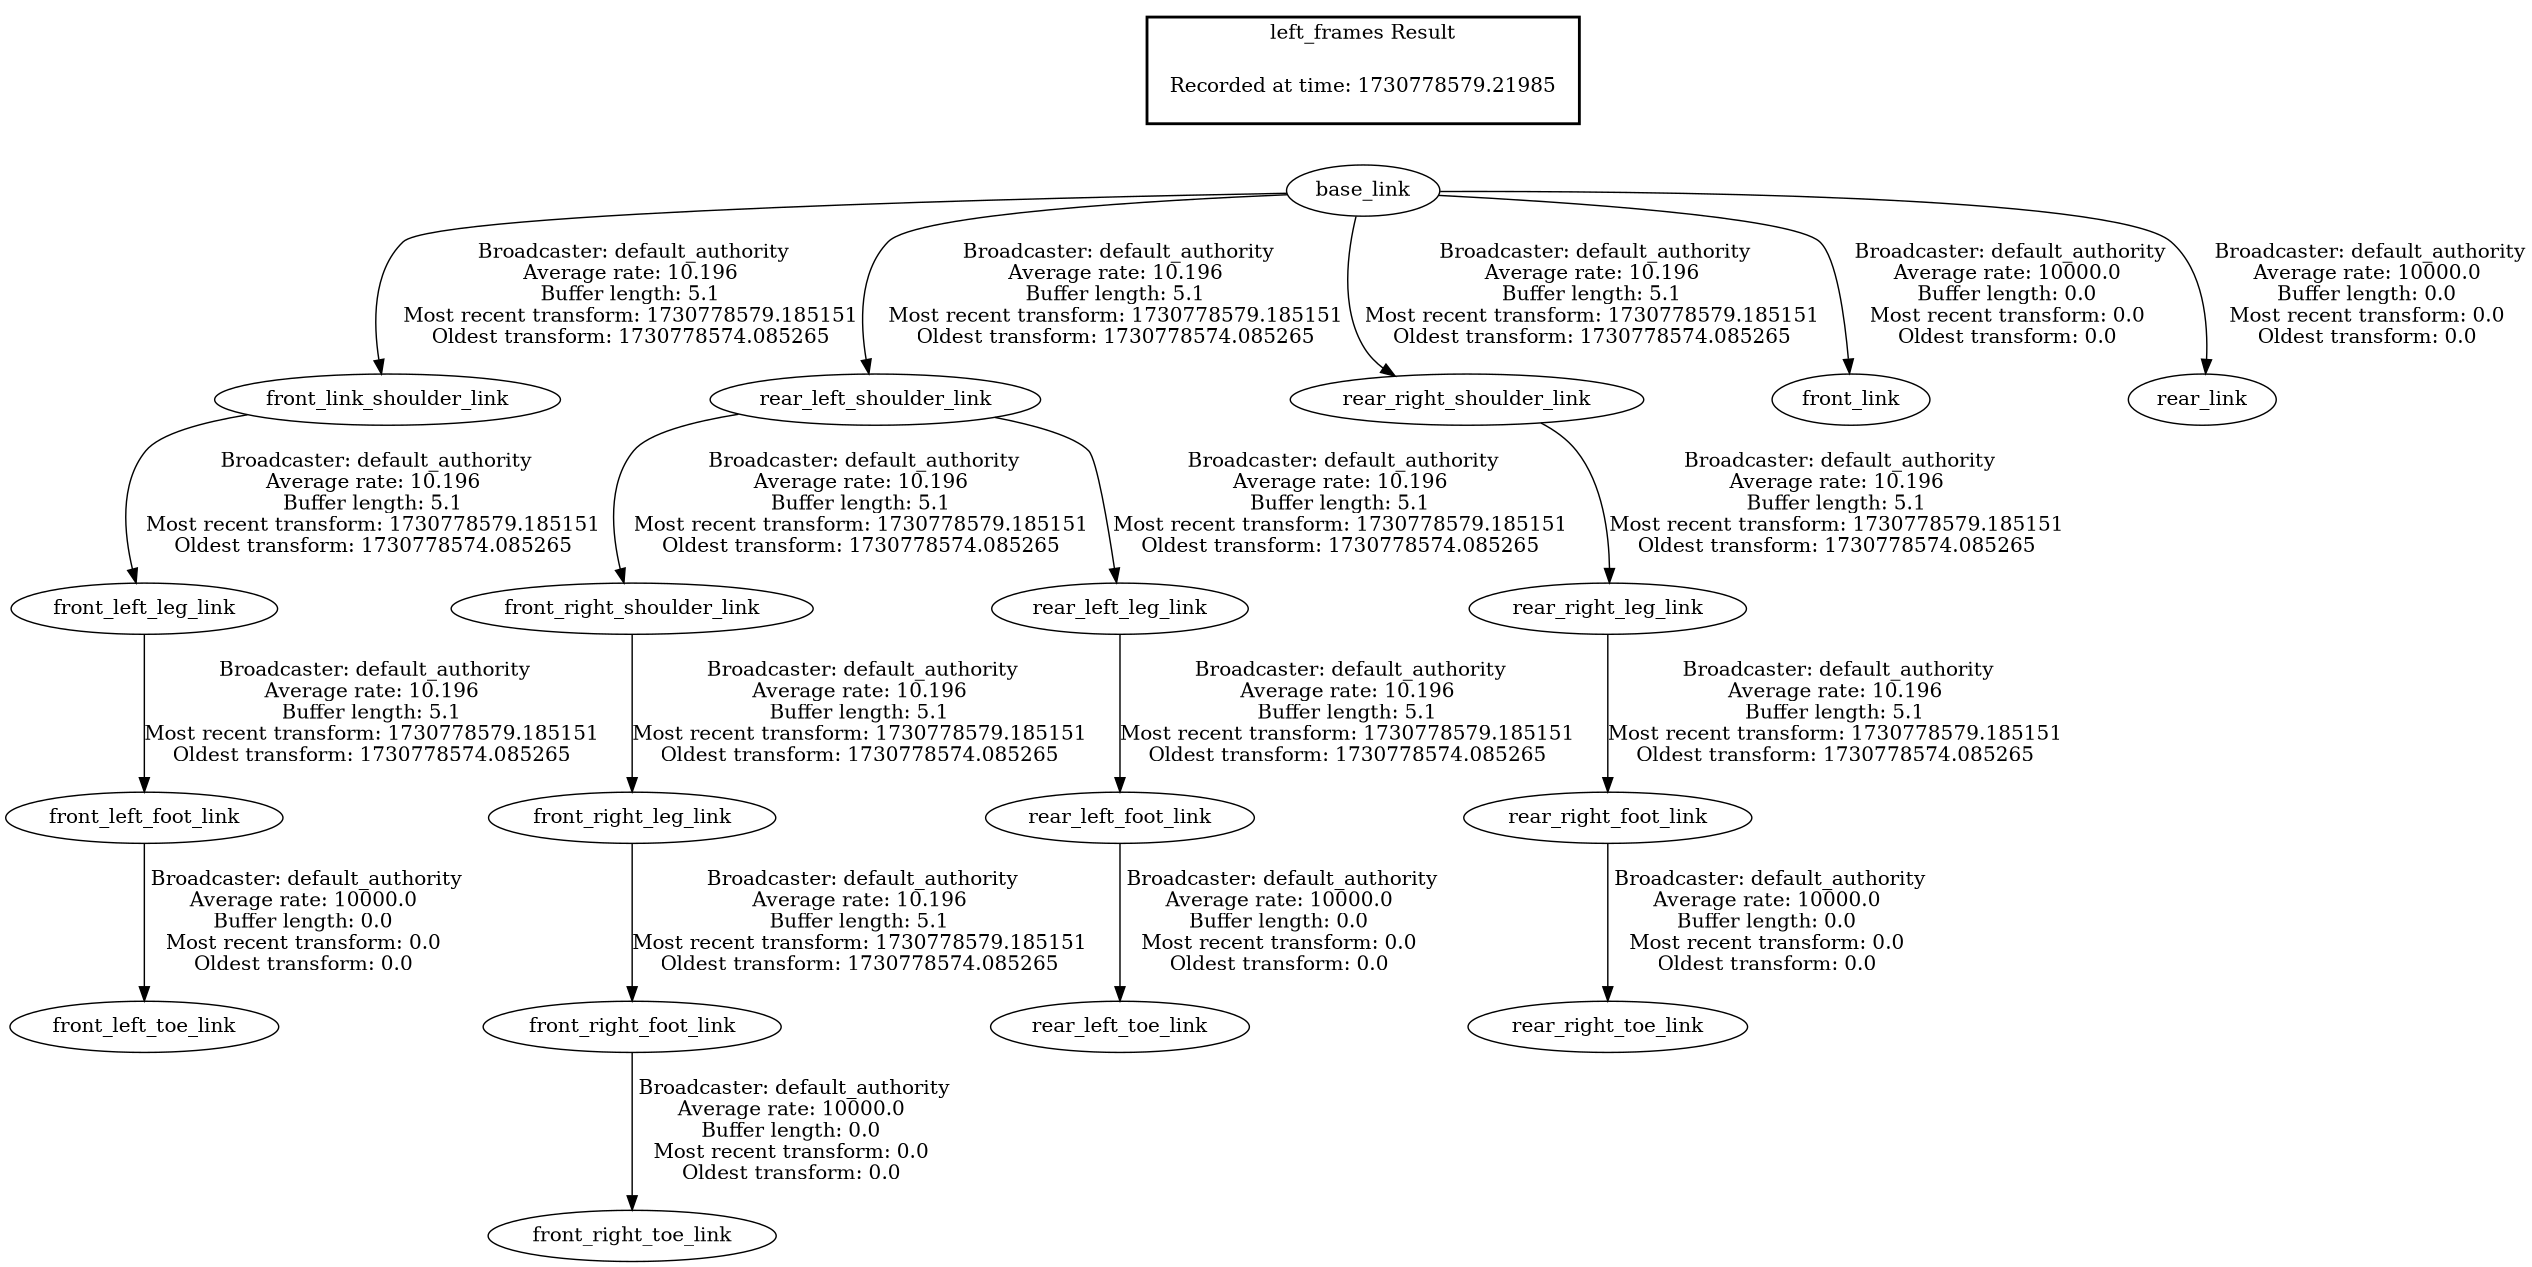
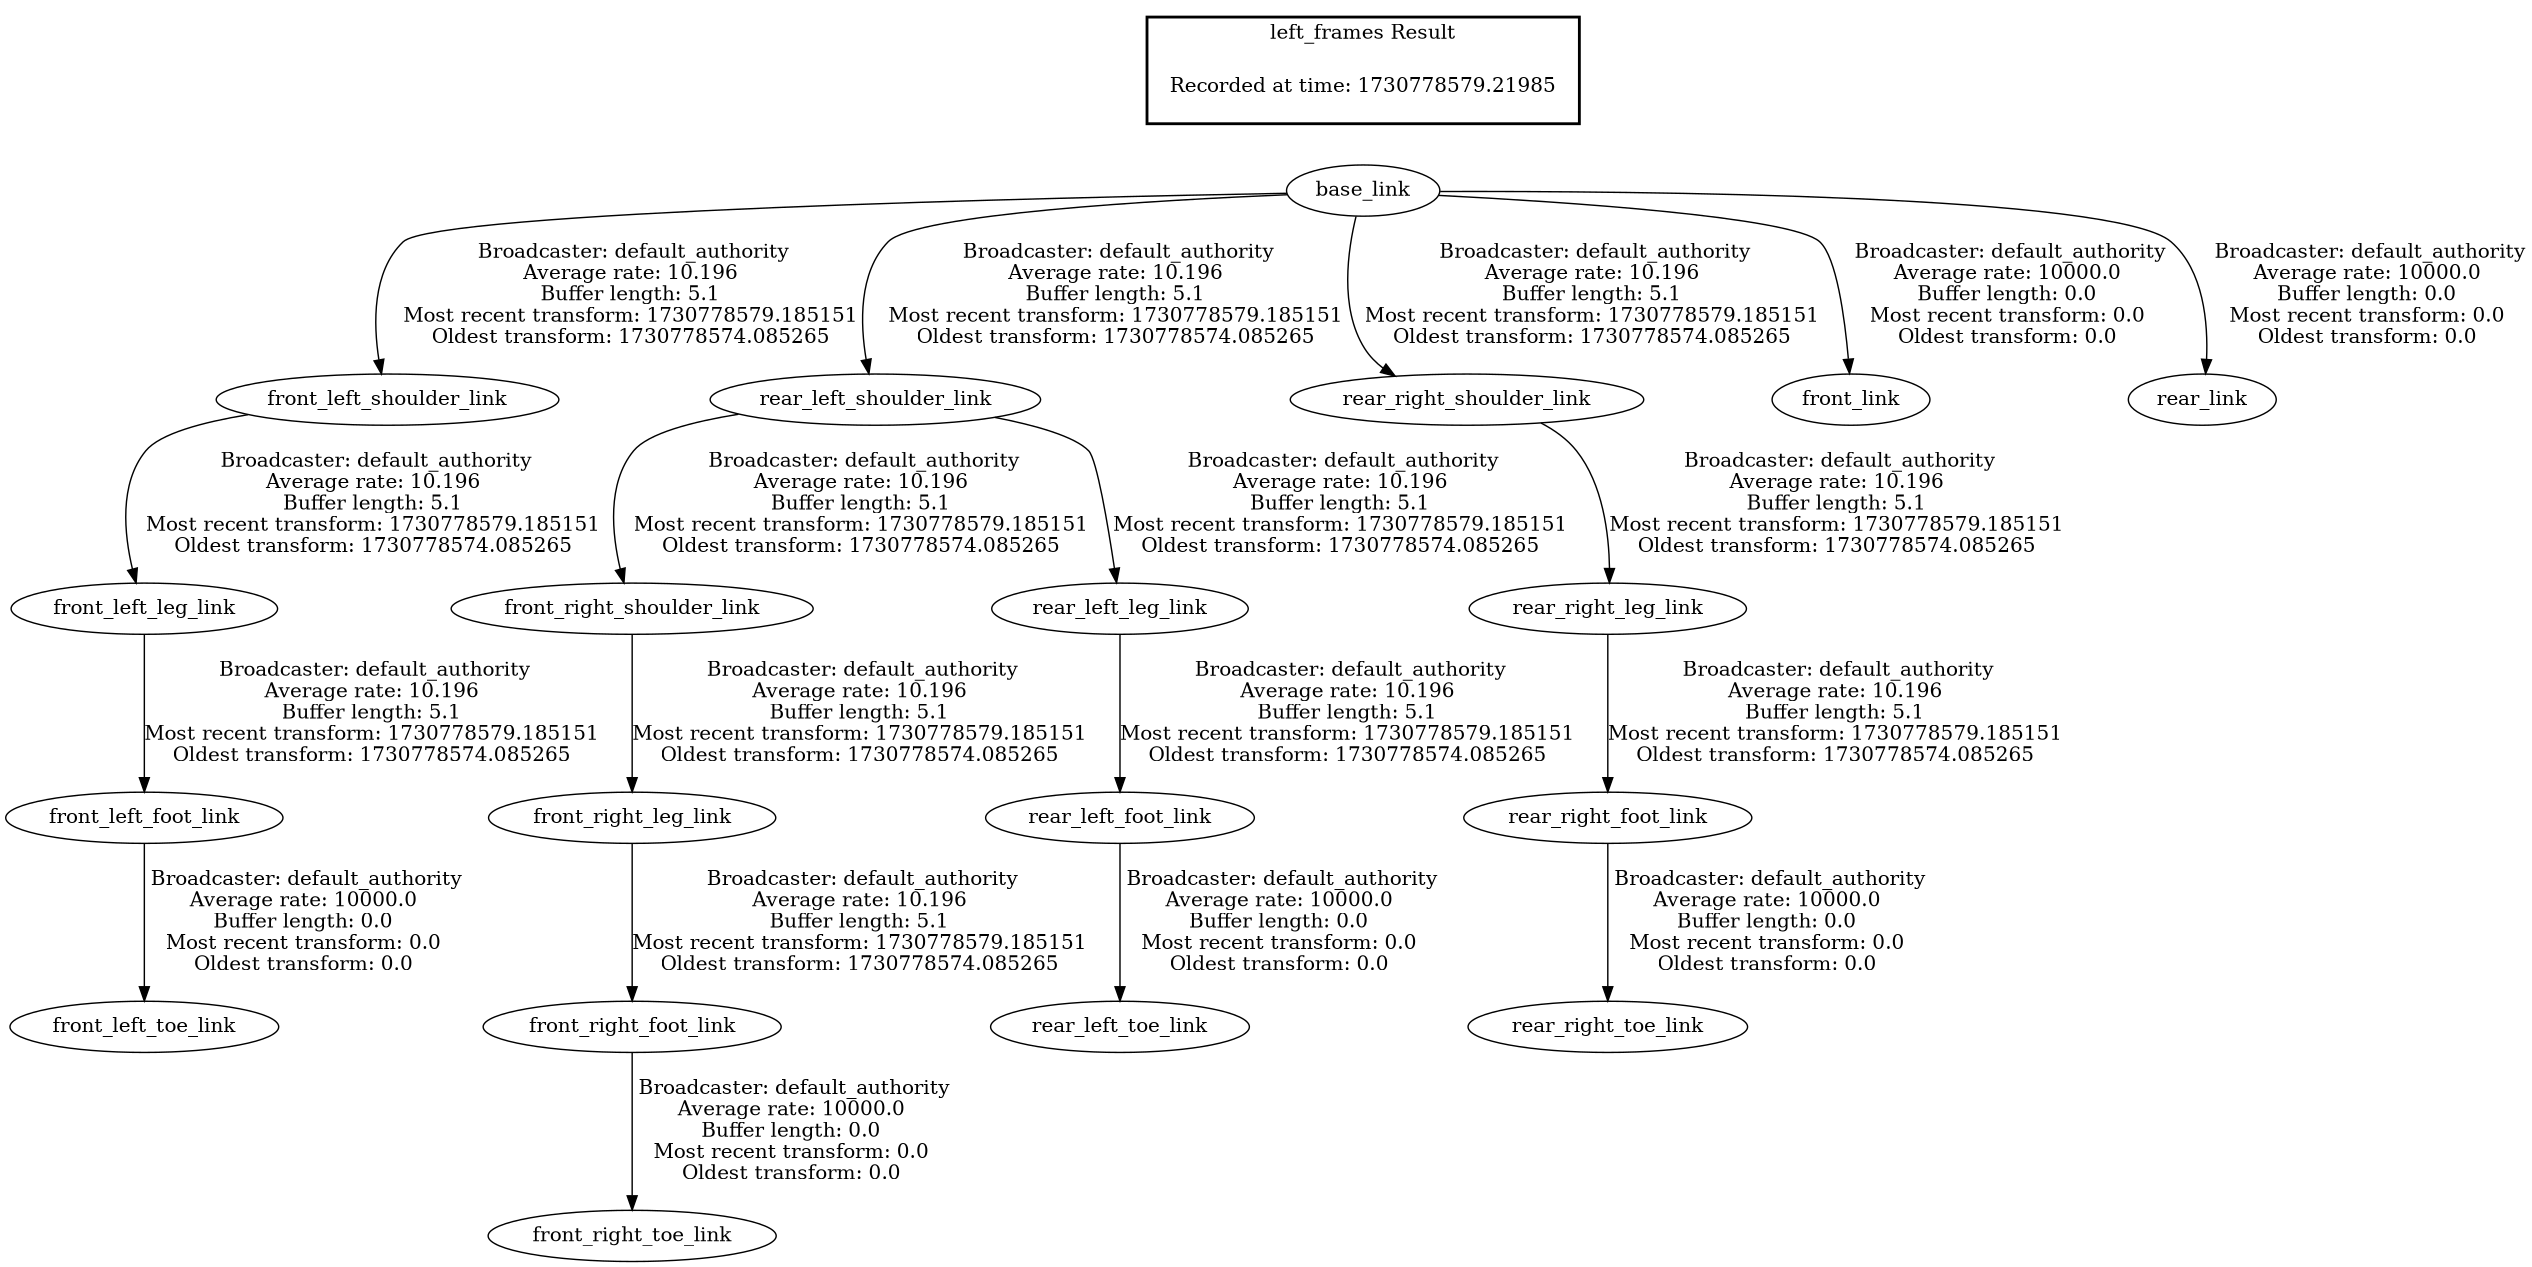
node "front_link_shoulder_link": label "front_link_shoulder_link" -> "front_left_shoulder_link"
